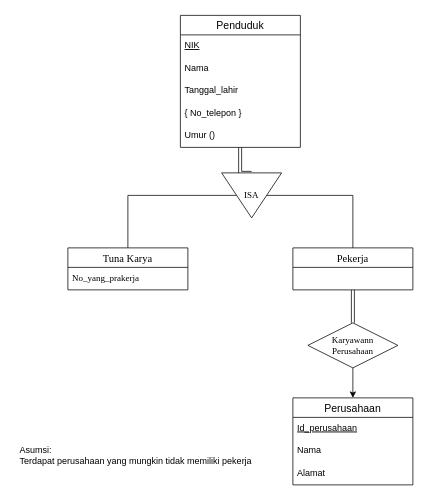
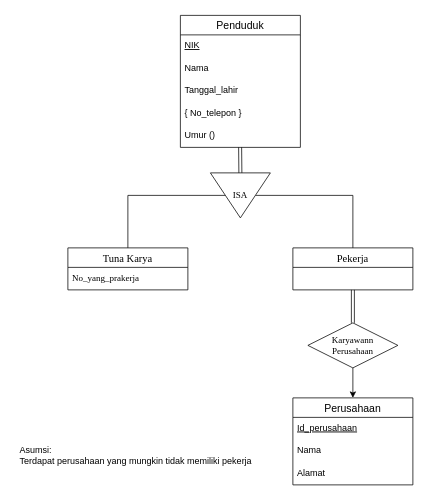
node "ISA": moved (252, 195) -> (240, 195)
